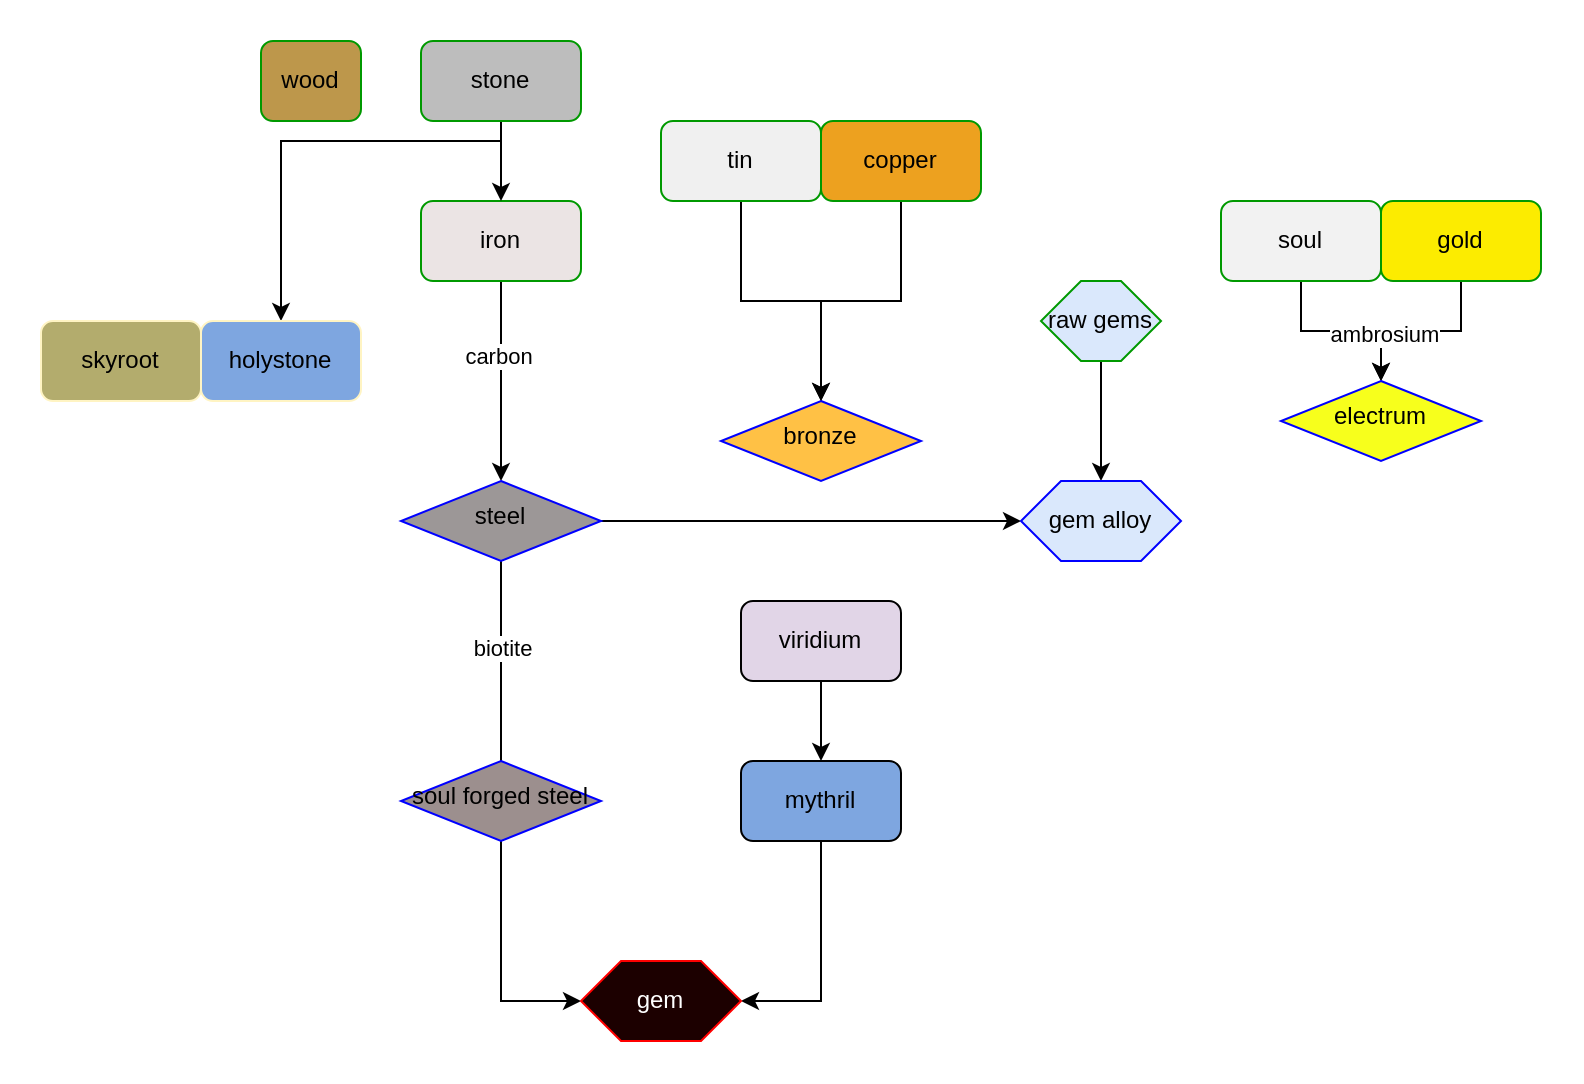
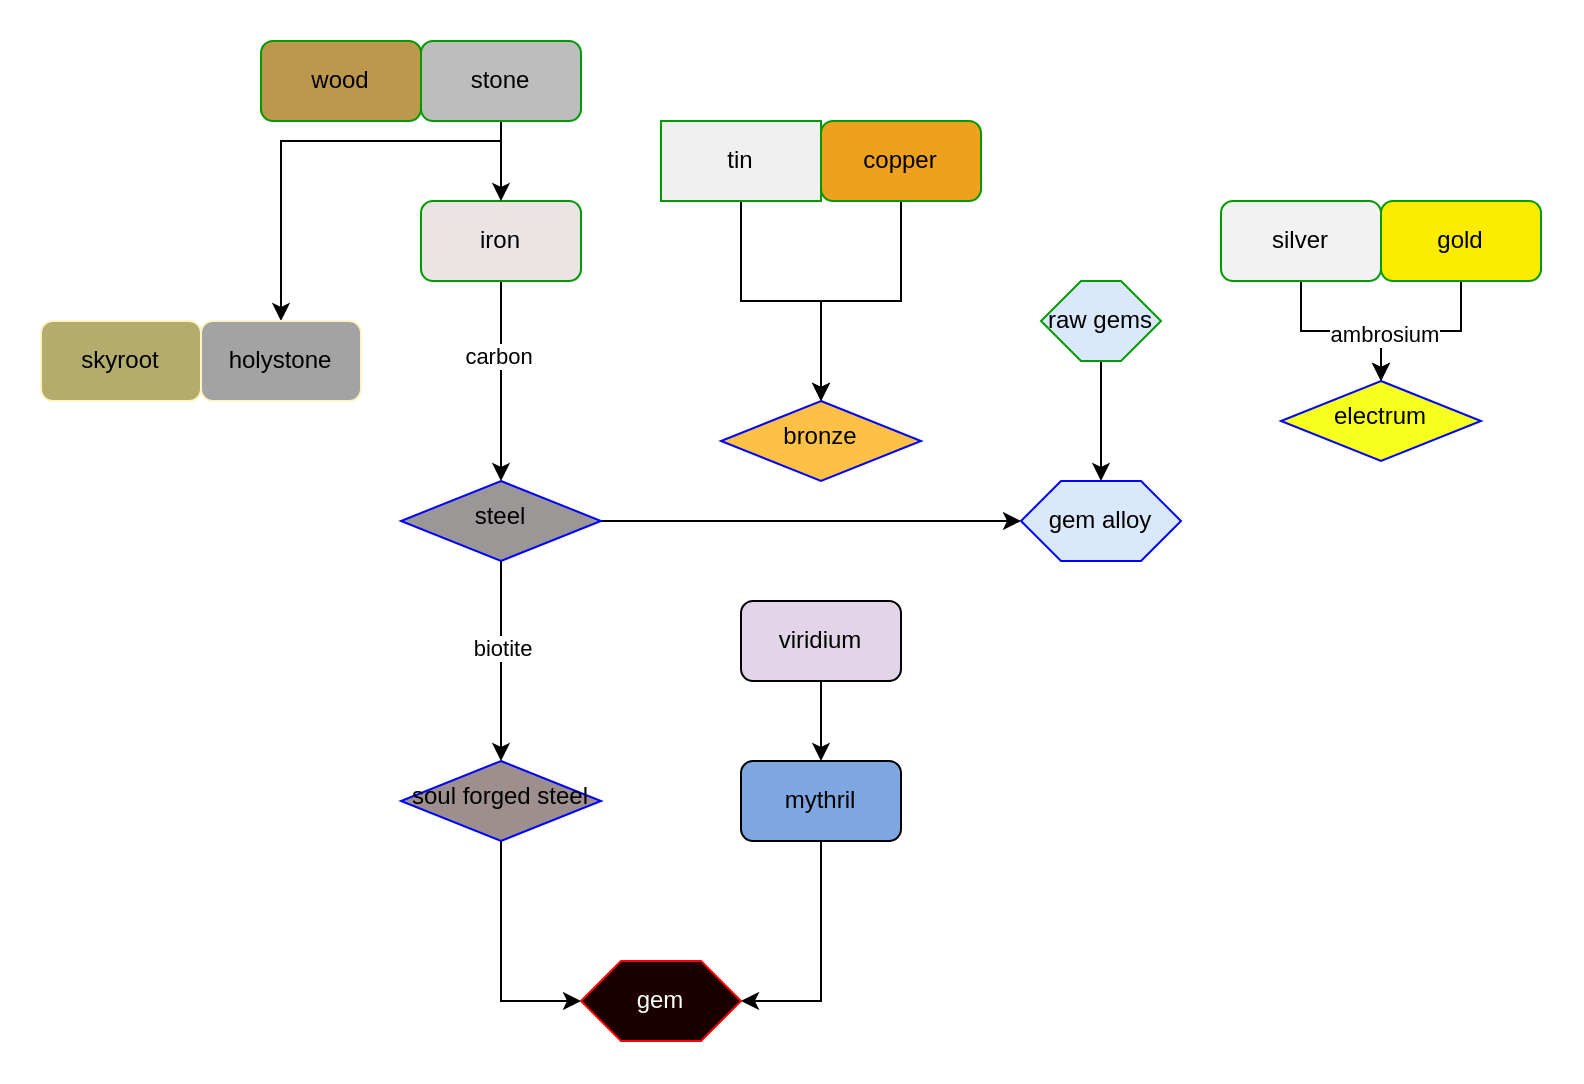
node "wood": size 100x80 -> 160x80
node "tin": shape rounded rectangle -> rectangle
node "soul": label "soul" -> "silver"
node "holystone": fillcolor #7ea6e0 -> #a3a3a3
edge "steel" -- "soul forged steel": arrowhead none -> classic
